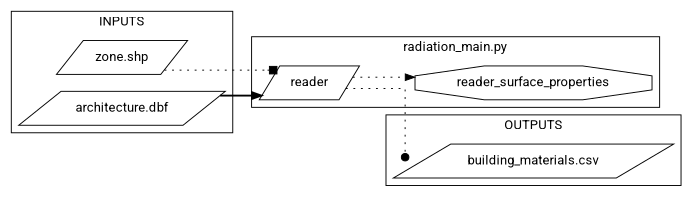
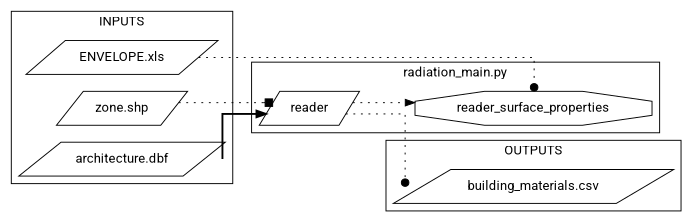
node "ENVELOPE.xls": added
